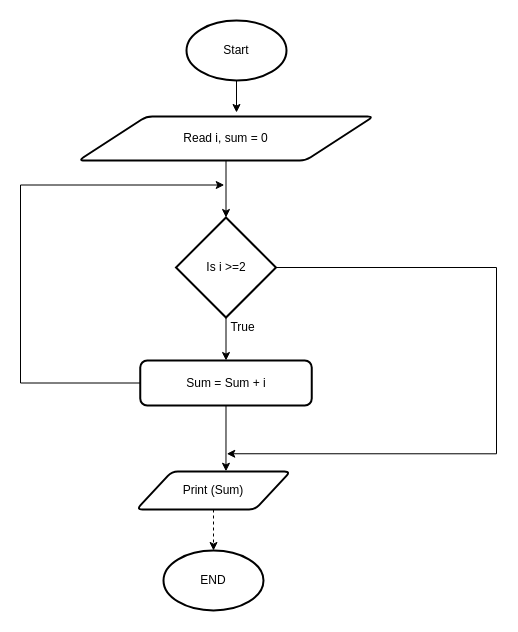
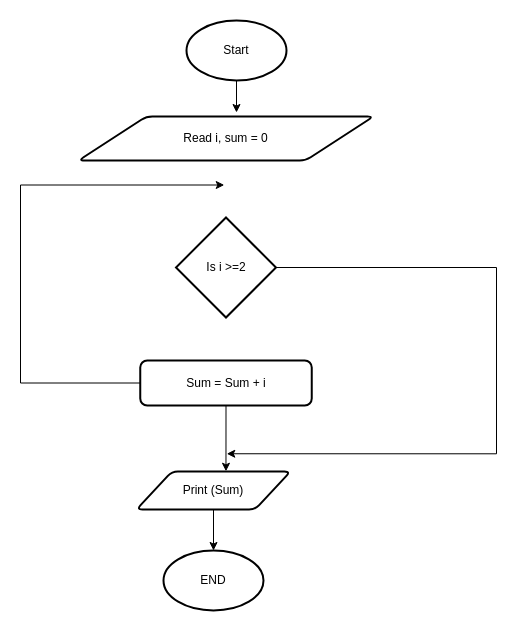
edge "Read i, sum = 0" -> "Is i >=2": removed
node "True": removed
edge "Is i >=2" -> "Sum = Sum + i": removed
edge "Print (Sum)" -> "END": style dashed -> solid
